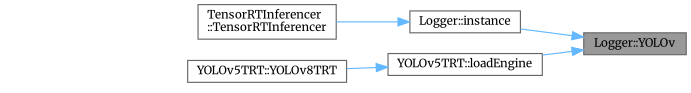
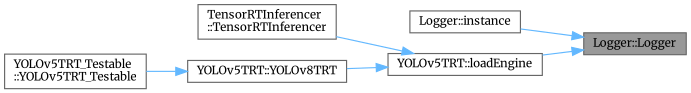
edge "TensorRTInferencer ::TensorRTInferencer" -> "Logger::instance": now "TensorRTInferencer ::TensorRTInferencer" -> "YOLOv5TRT::loadEngine"
node "Logger::YOLOv": label "Logger::YOLOv" -> "Logger::Logger"
node "YOLOv5TRT_Testable ::YOLOv5TRT_Testable": added
